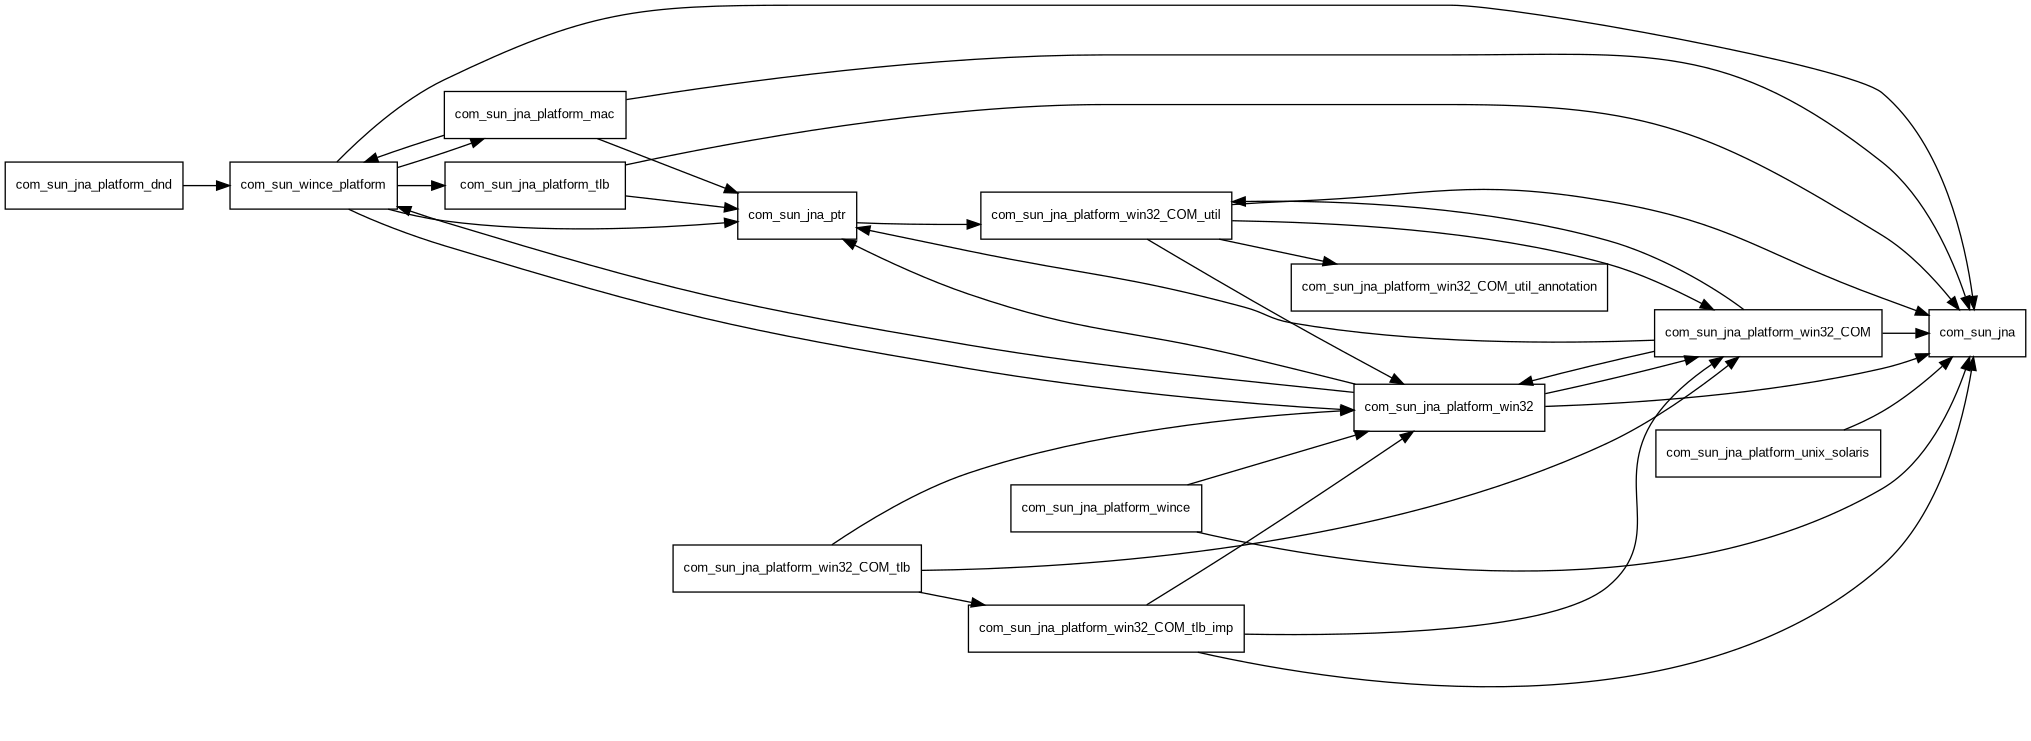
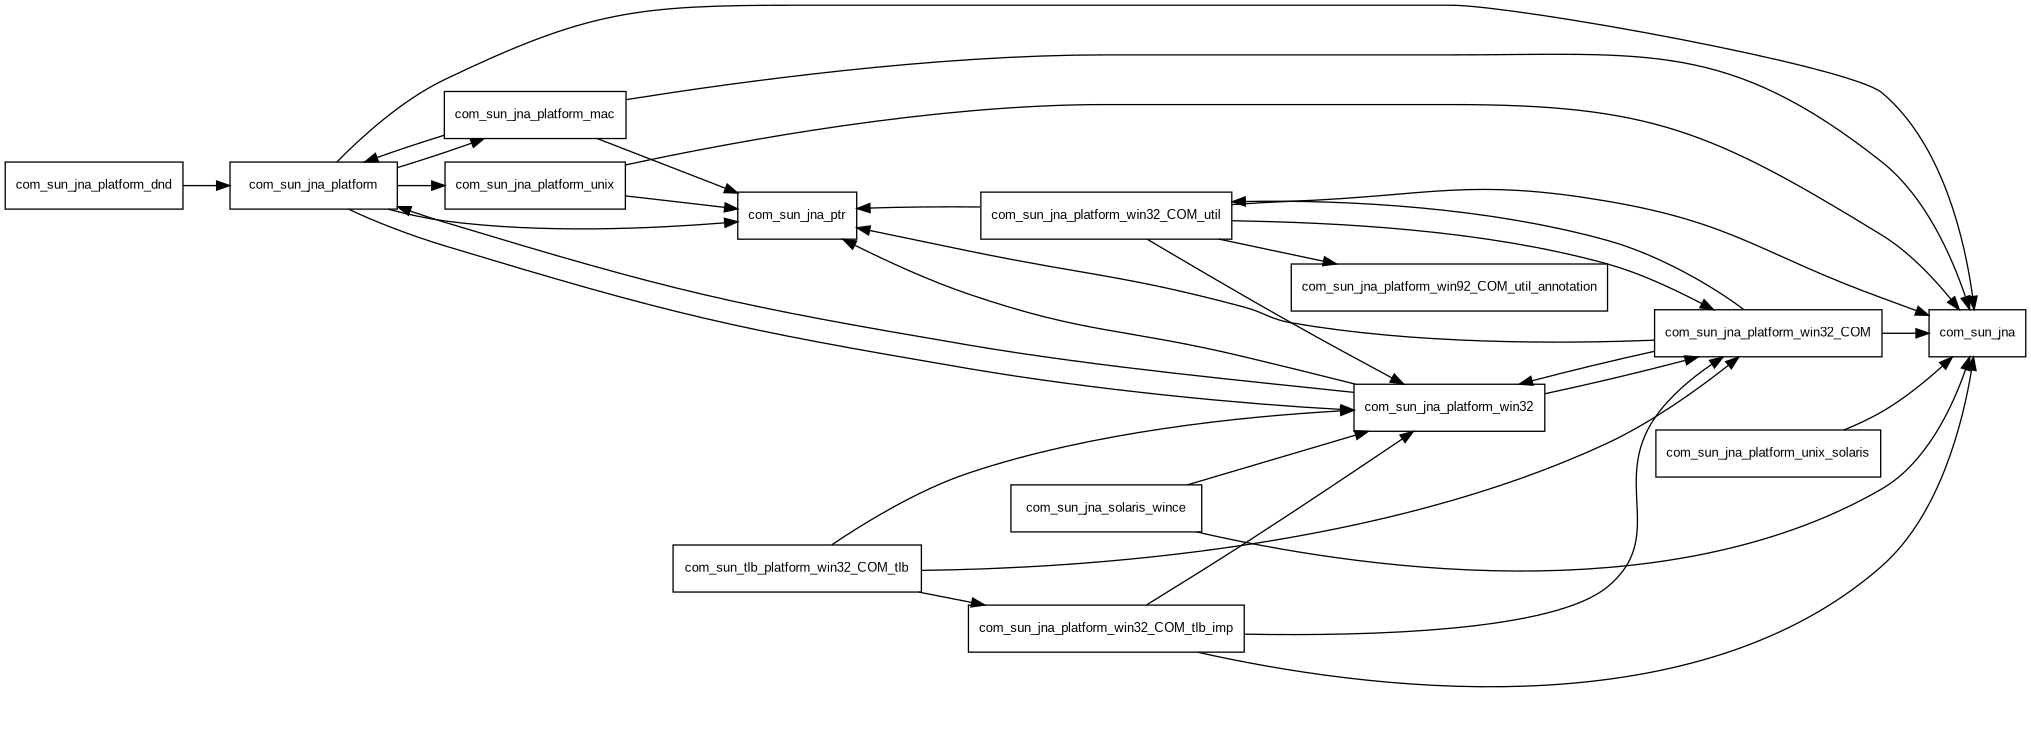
node "com_sun_wince_platform": label "com_sun_wince_platform" -> "com_sun_jna_platform"
node "com_sun_jna_platform_tlb": label "com_sun_jna_platform_tlb" -> "com_sun_jna_platform_unix"
edge "com_sun_jna_ptr" -> "com_sun_jna_platform_win32_COM_util": reversed
node "com_sun_jna_platform_win32_COM_util_annotation": label "com_sun_jna_platform_win32_COM_util_annotation" -> "com_sun_jna_platform_win92_COM_util_annotation"
edge "com_sun_jna_platform_win32" -> "com_sun_jna": removed
node "com_sun_jna_platform_wince": label "com_sun_jna_platform_wince" -> "com_sun_jna_solaris_wince"
node "com_sun_jna_platform_win32_COM_tlb": label "com_sun_jna_platform_win32_COM_tlb" -> "com_sun_tlb_platform_win32_COM_tlb"
